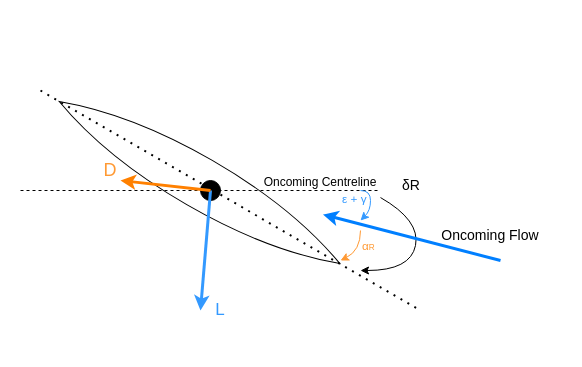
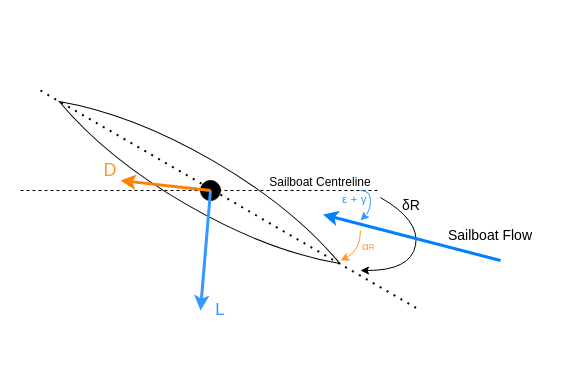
node "Oncoming Centreline": label "Oncoming Centreline" -> "Sailboat Centreline"
node "δR": moved (411, 186) -> (411, 206)
node "Oncoming Flow": label "Oncoming Flow" -> "Sailboat Flow"
